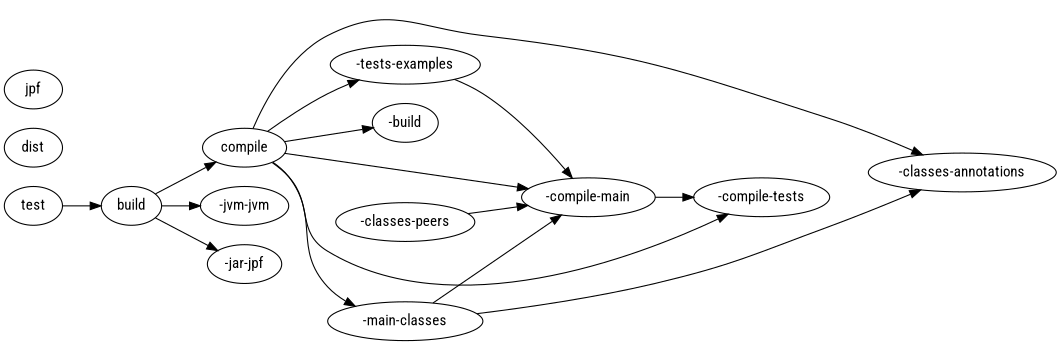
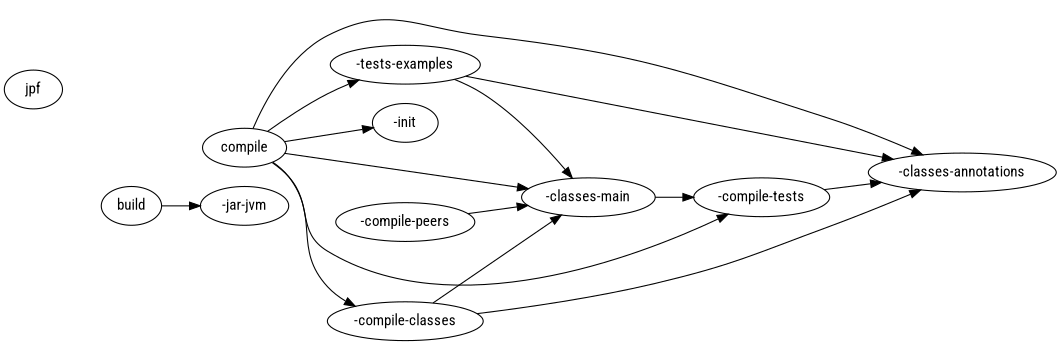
edge "-tests-examples" -> "-classes-annotations": added
node "-build": label "-build" -> "-init"
node "dist": removed
edge "build" -> "compile": removed
edge "-compile-tests" -> "-classes-annotations": added
node "-compile-main": label "-compile-main" -> "-classes-main"
node "test": removed
node "-jvm-jvm": label "-jvm-jvm" -> "-jar-jvm"
node "-classes-peers": label "-classes-peers" -> "-compile-peers"
node "-jar-jpf": removed
node "-main-classes": label "-main-classes" -> "-compile-classes"
